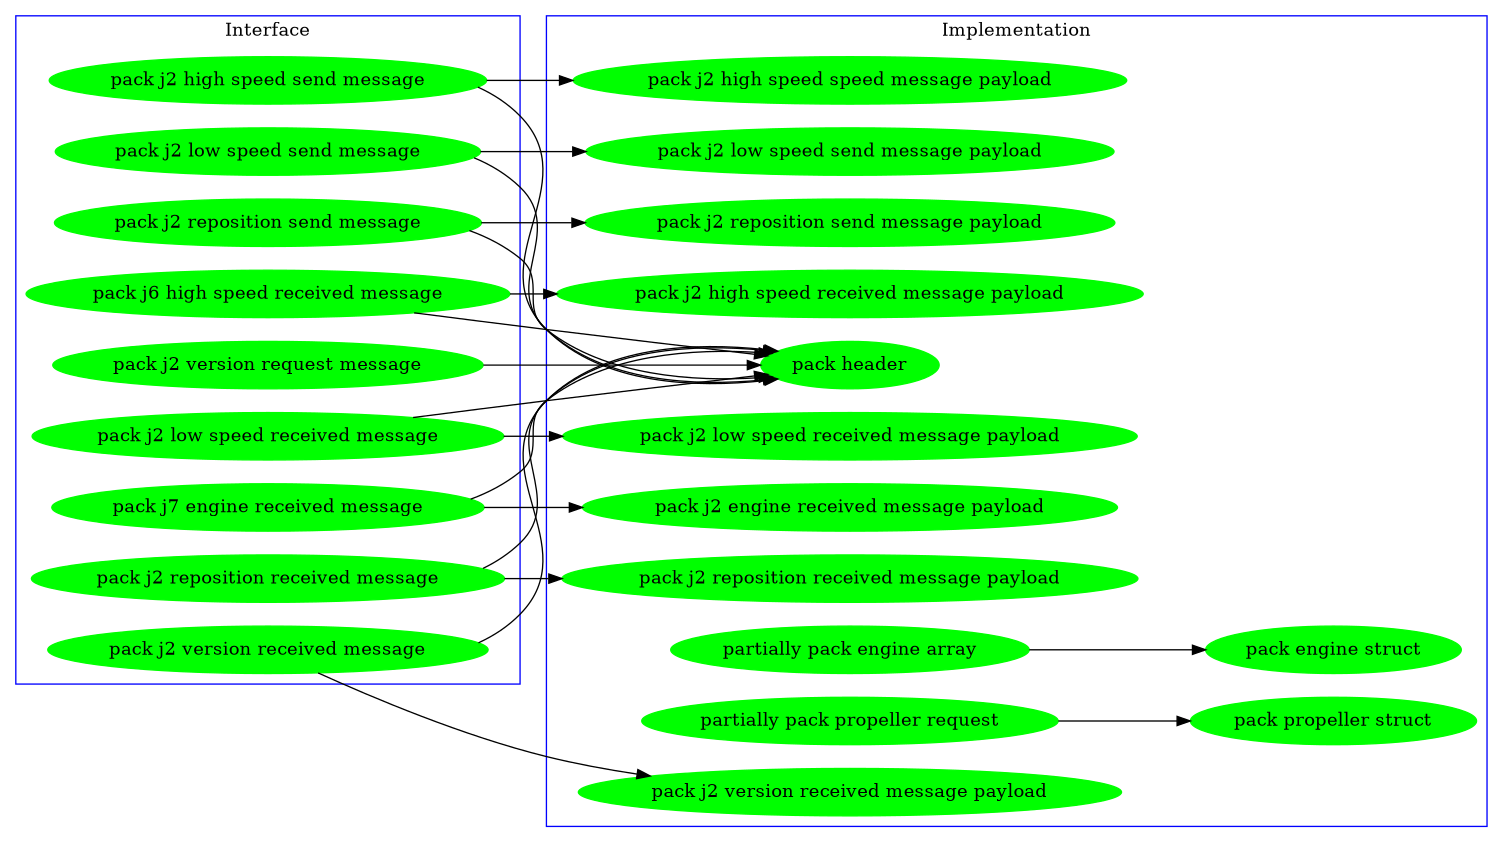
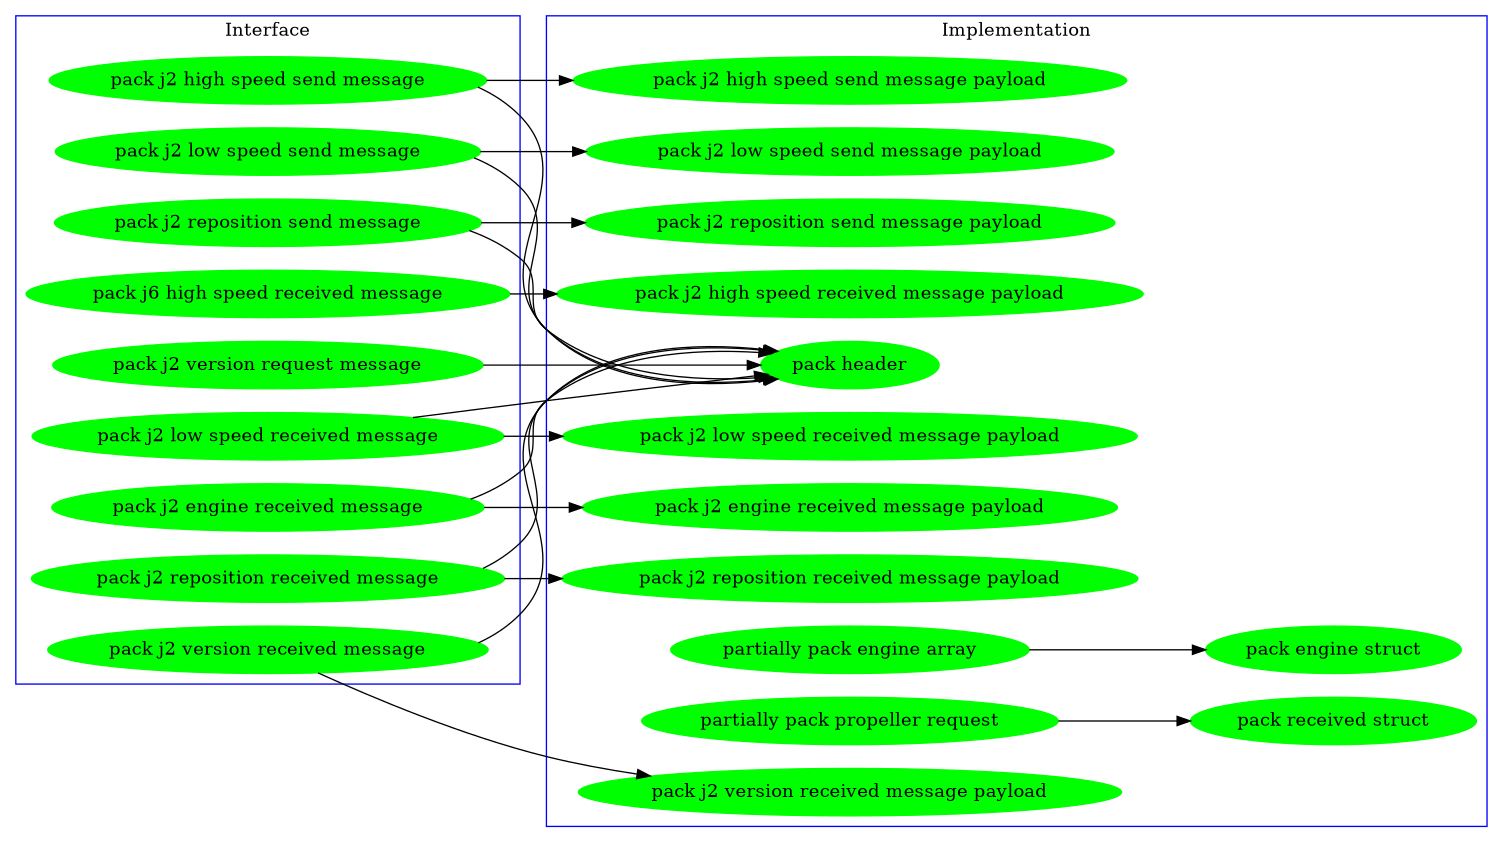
node "pack j2 high speed speed message payload": label "pack j2 high speed speed message payload" -> "pack j2 high speed send message payload"
edge "pack j6 high speed received message" -> "pack header": removed
node "pack j7 engine received message": label "pack j7 engine received message" -> "pack j2 engine received message"
node "pack propeller struct": label "pack propeller struct" -> "pack received struct"
